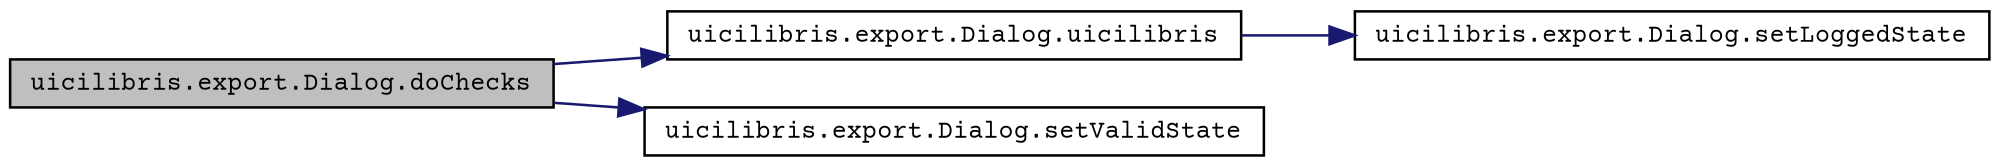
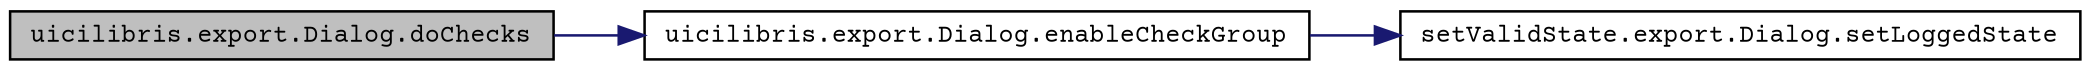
node "uicilibris.export.Dialog.uicilibris": label "uicilibris.export.Dialog.uicilibris" -> "uicilibris.export.Dialog.enableCheckGroup"
node "uicilibris.export.Dialog.setLoggedState": label "uicilibris.export.Dialog.setLoggedState" -> "setValidState.export.Dialog.setLoggedState"
node "uicilibris.export.Dialog.setValidState": removed
